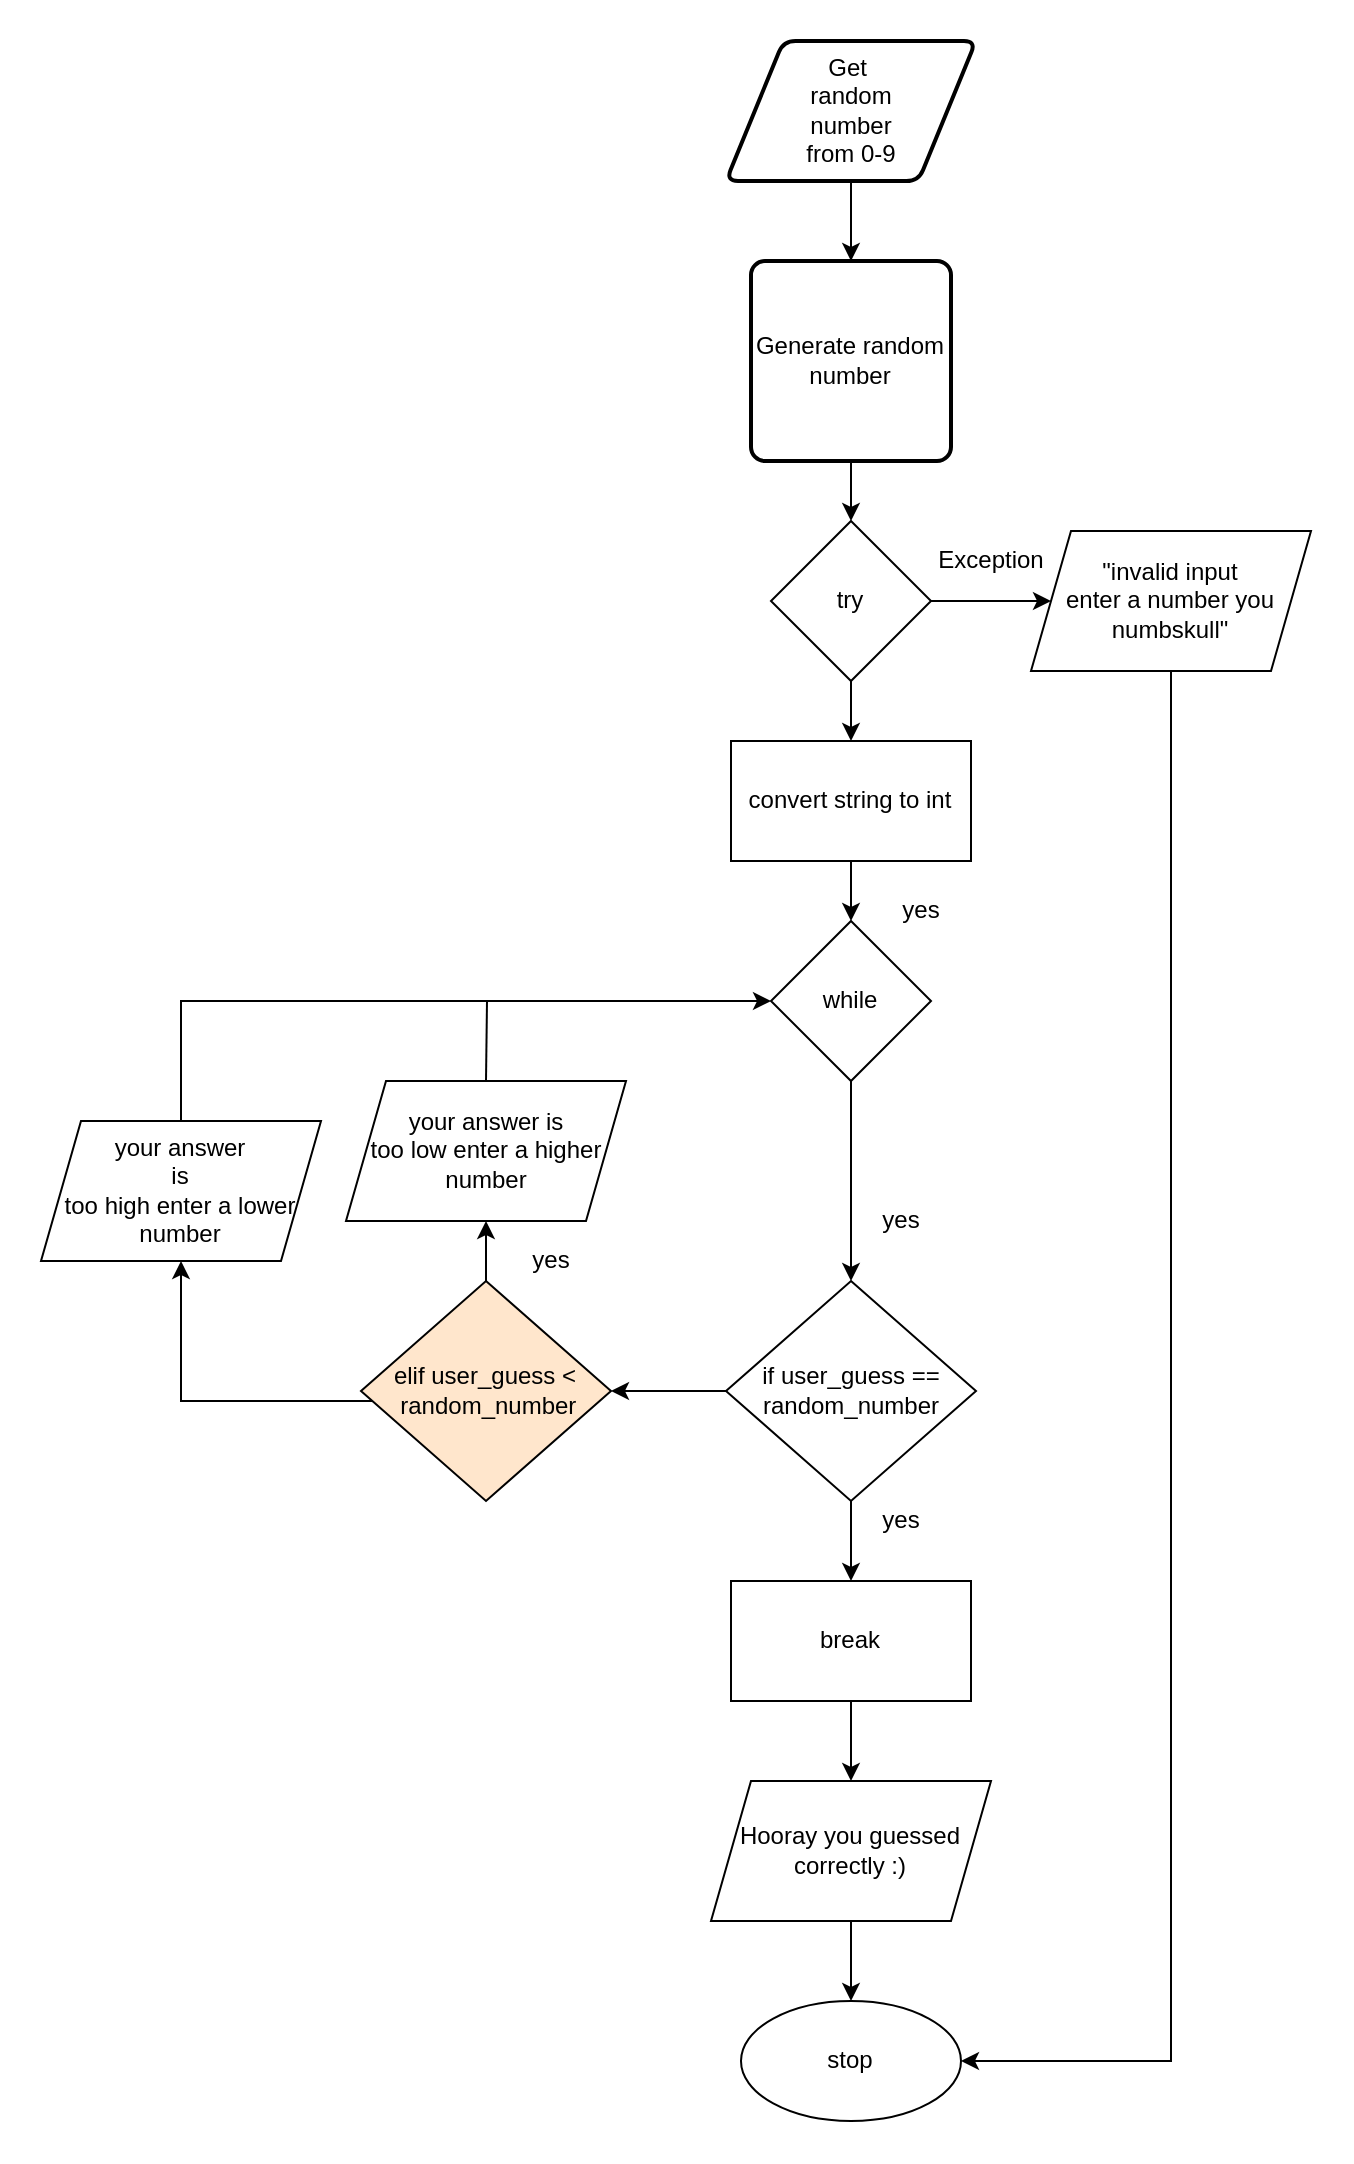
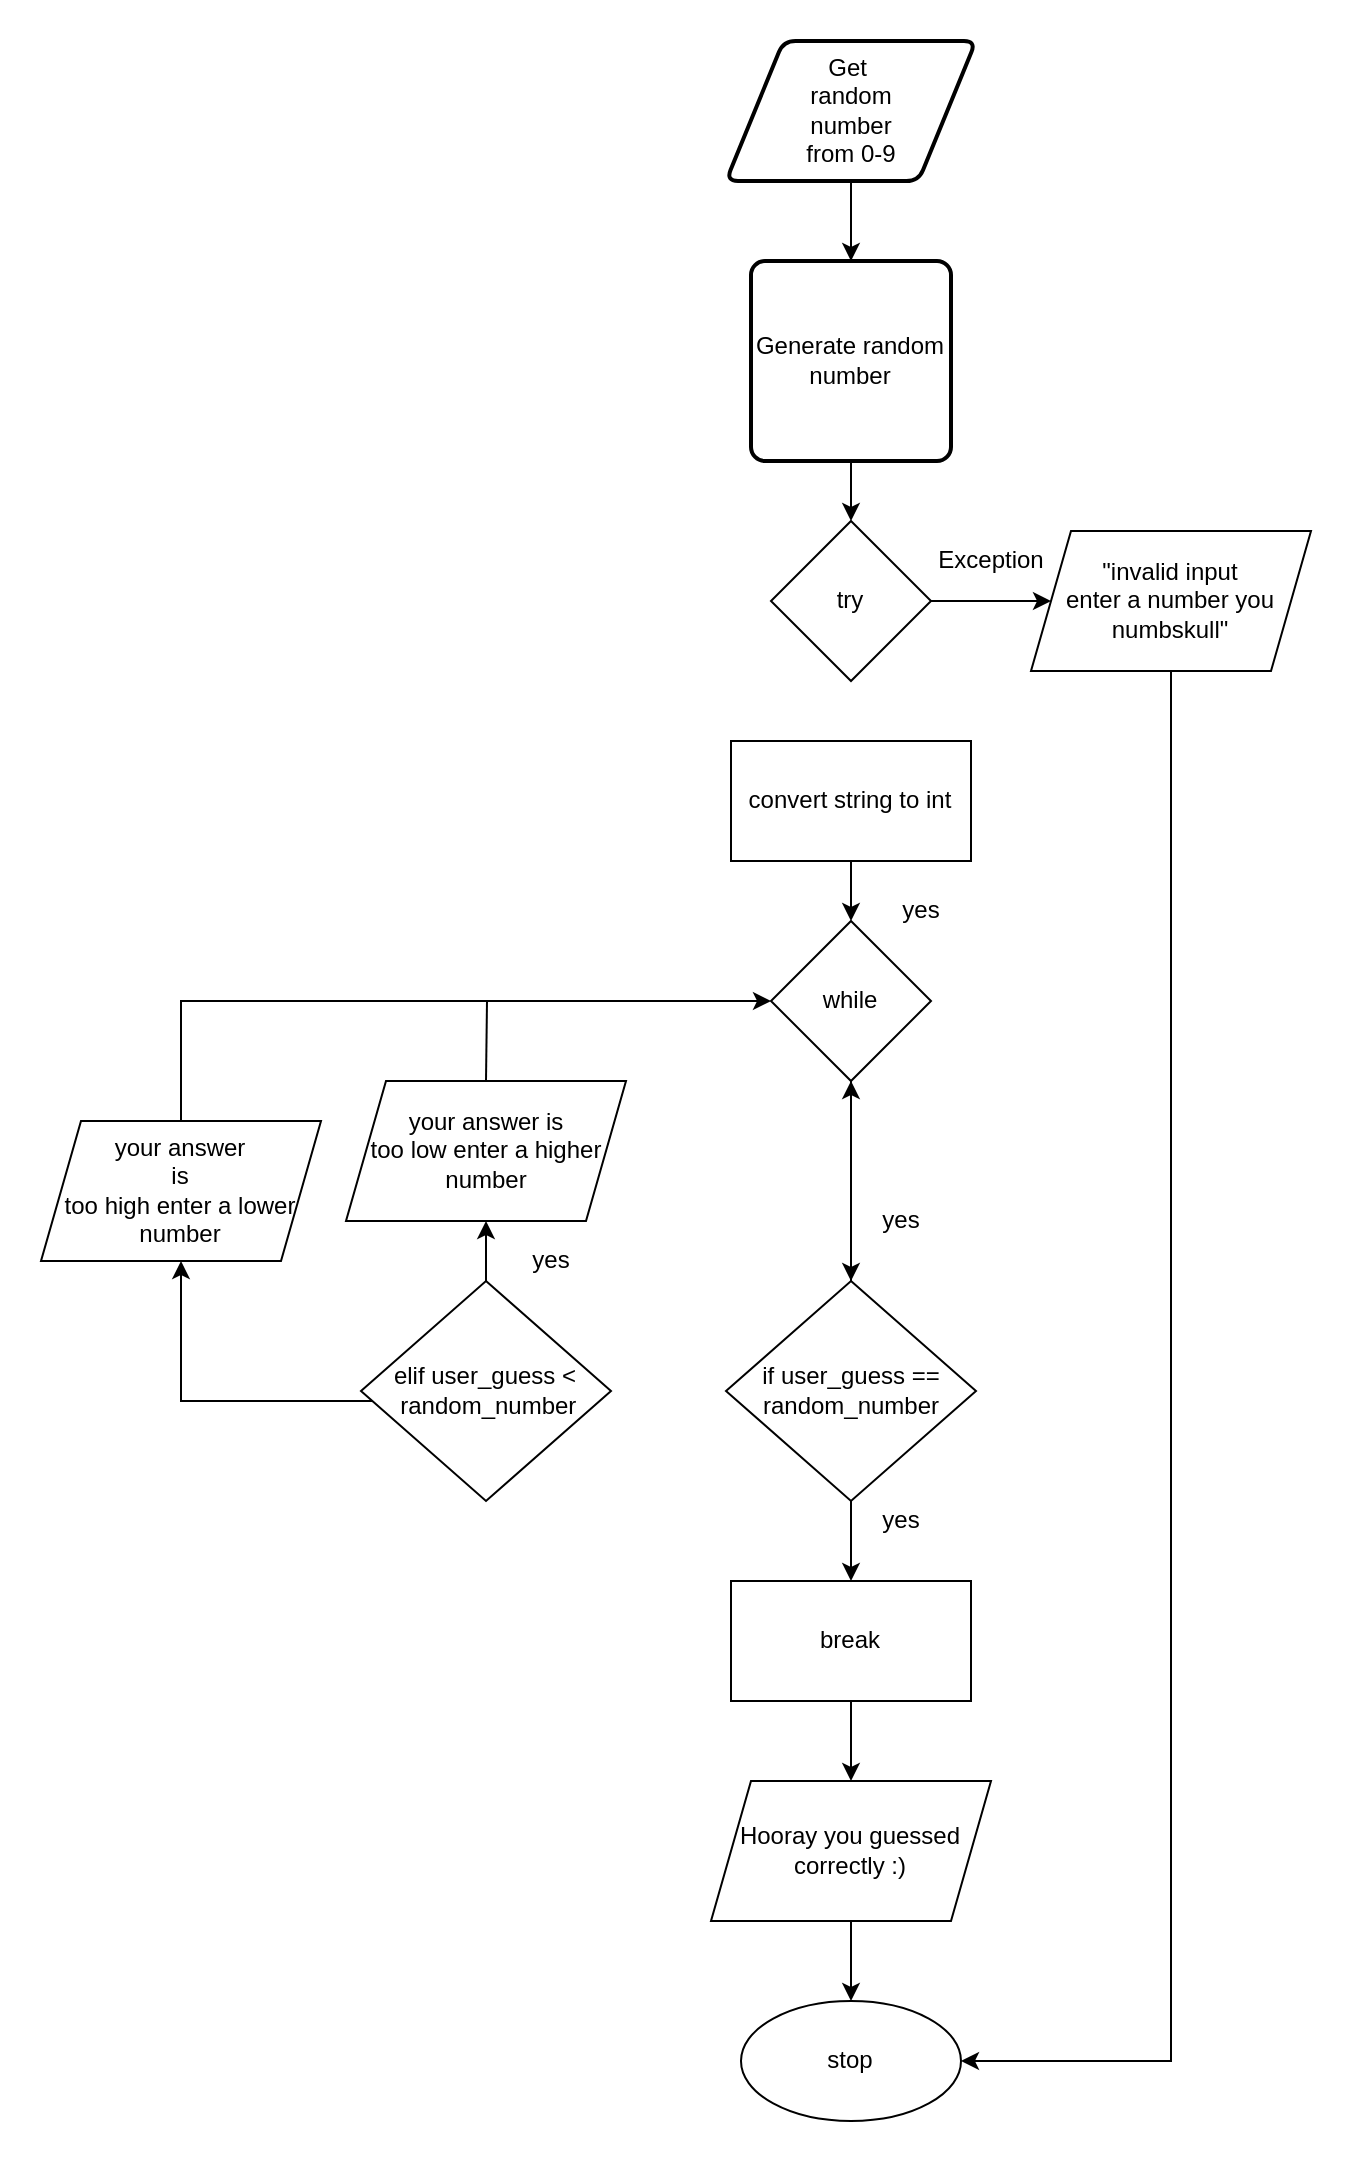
edge "try" -> "convert string to int": removed
node "elif user_guess < random_number": fillcolor #ffe6cc -> #ffffff
edge "if user_guess == random_number" -> "elif user_guess < random_number": now "if user_guess == random_number" -> "while"
